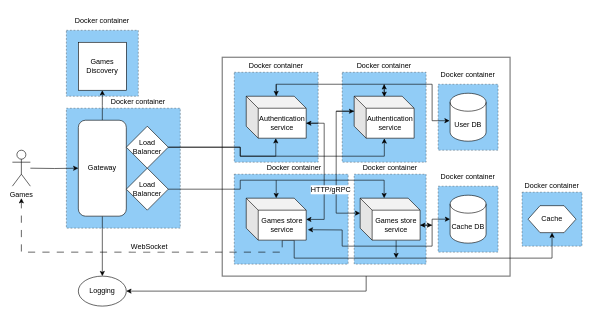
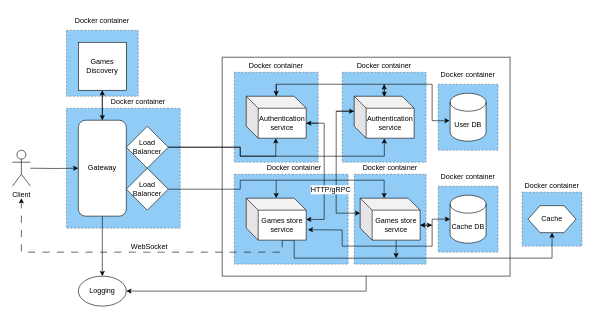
edge "Games Discovery" -> "Gateway": added
node "Games": label "Games" -> "Client"
